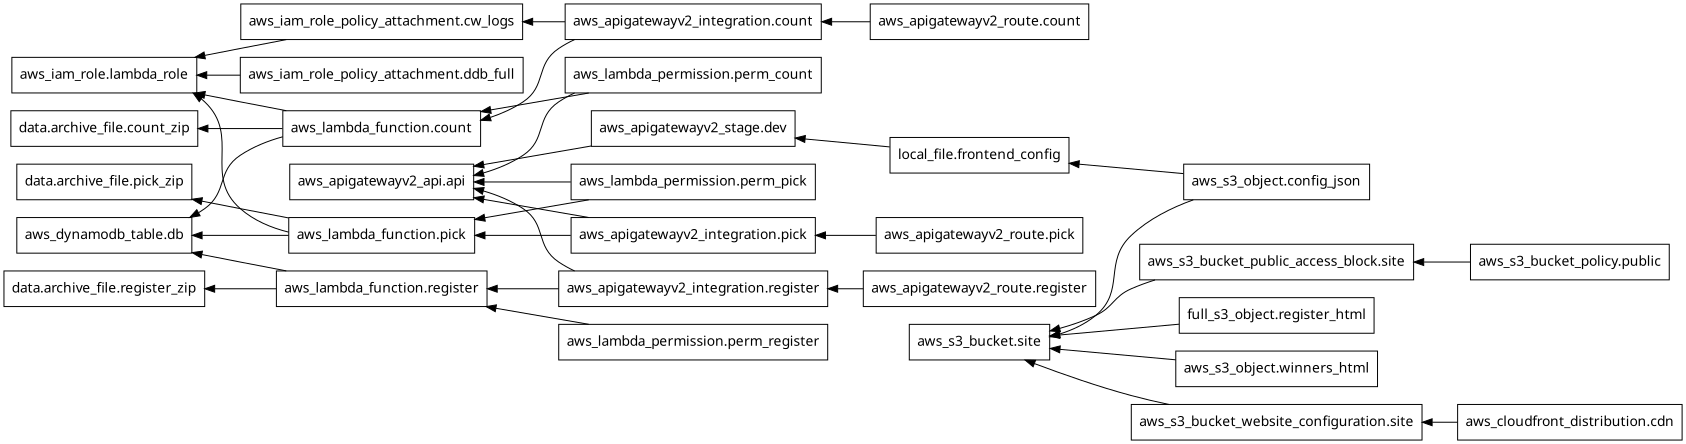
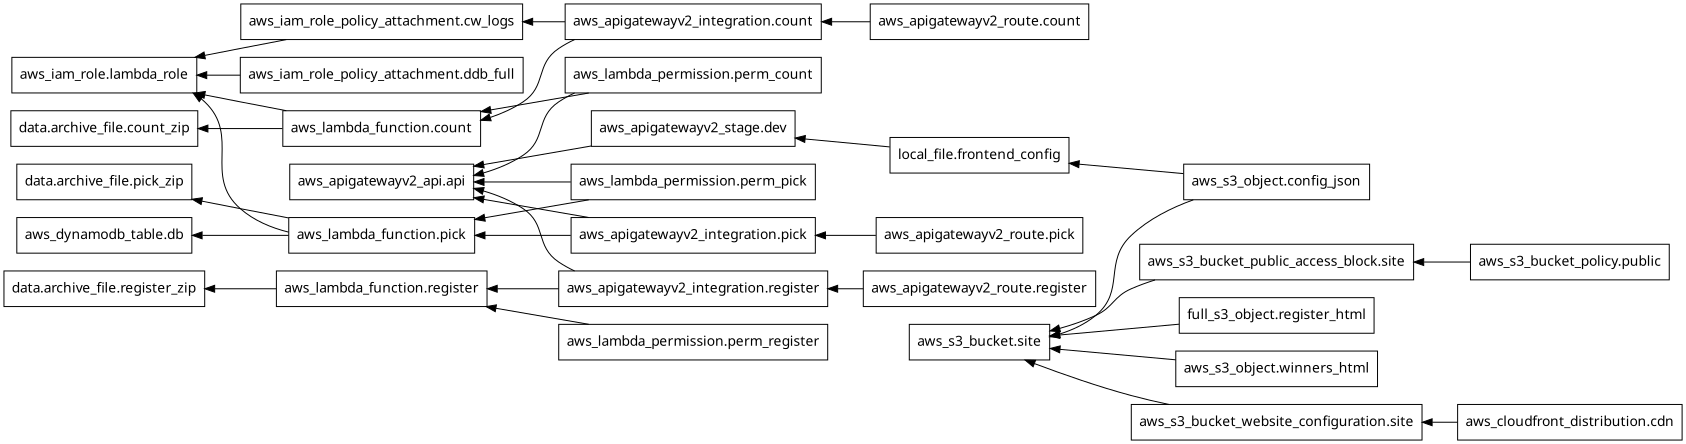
edge "aws_lambda_function.count" -> "aws_dynamodb_table.db": removed
edge "aws_lambda_function.register" -> "aws_dynamodb_table.db": removed
